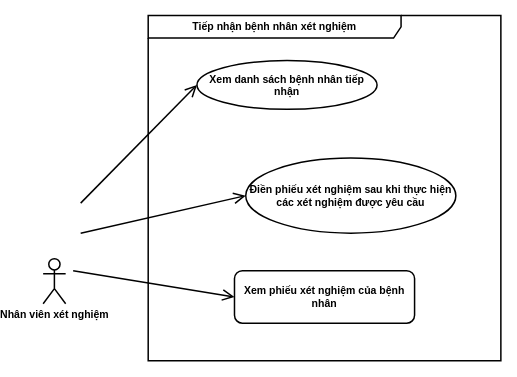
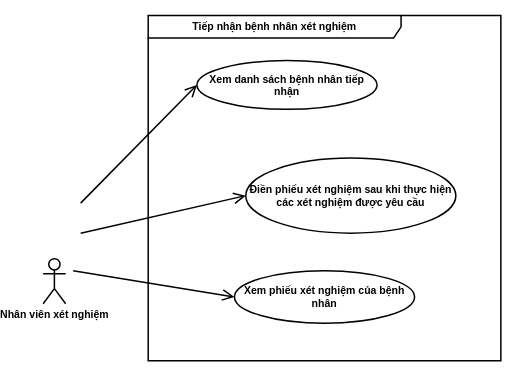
node "Xem phiếu xét nghiệm của bệnh nhân": shape rounded rectangle -> ellipse
